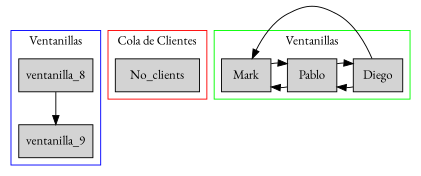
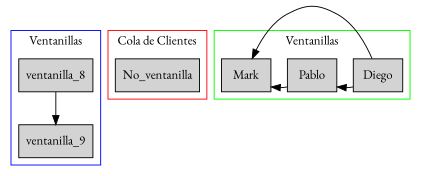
edge "Mark" -> "Pablo": removed
edge "Pablo" -> "Diego": removed
node "No_clients": label "No_clients" -> "No_ventanilla"
